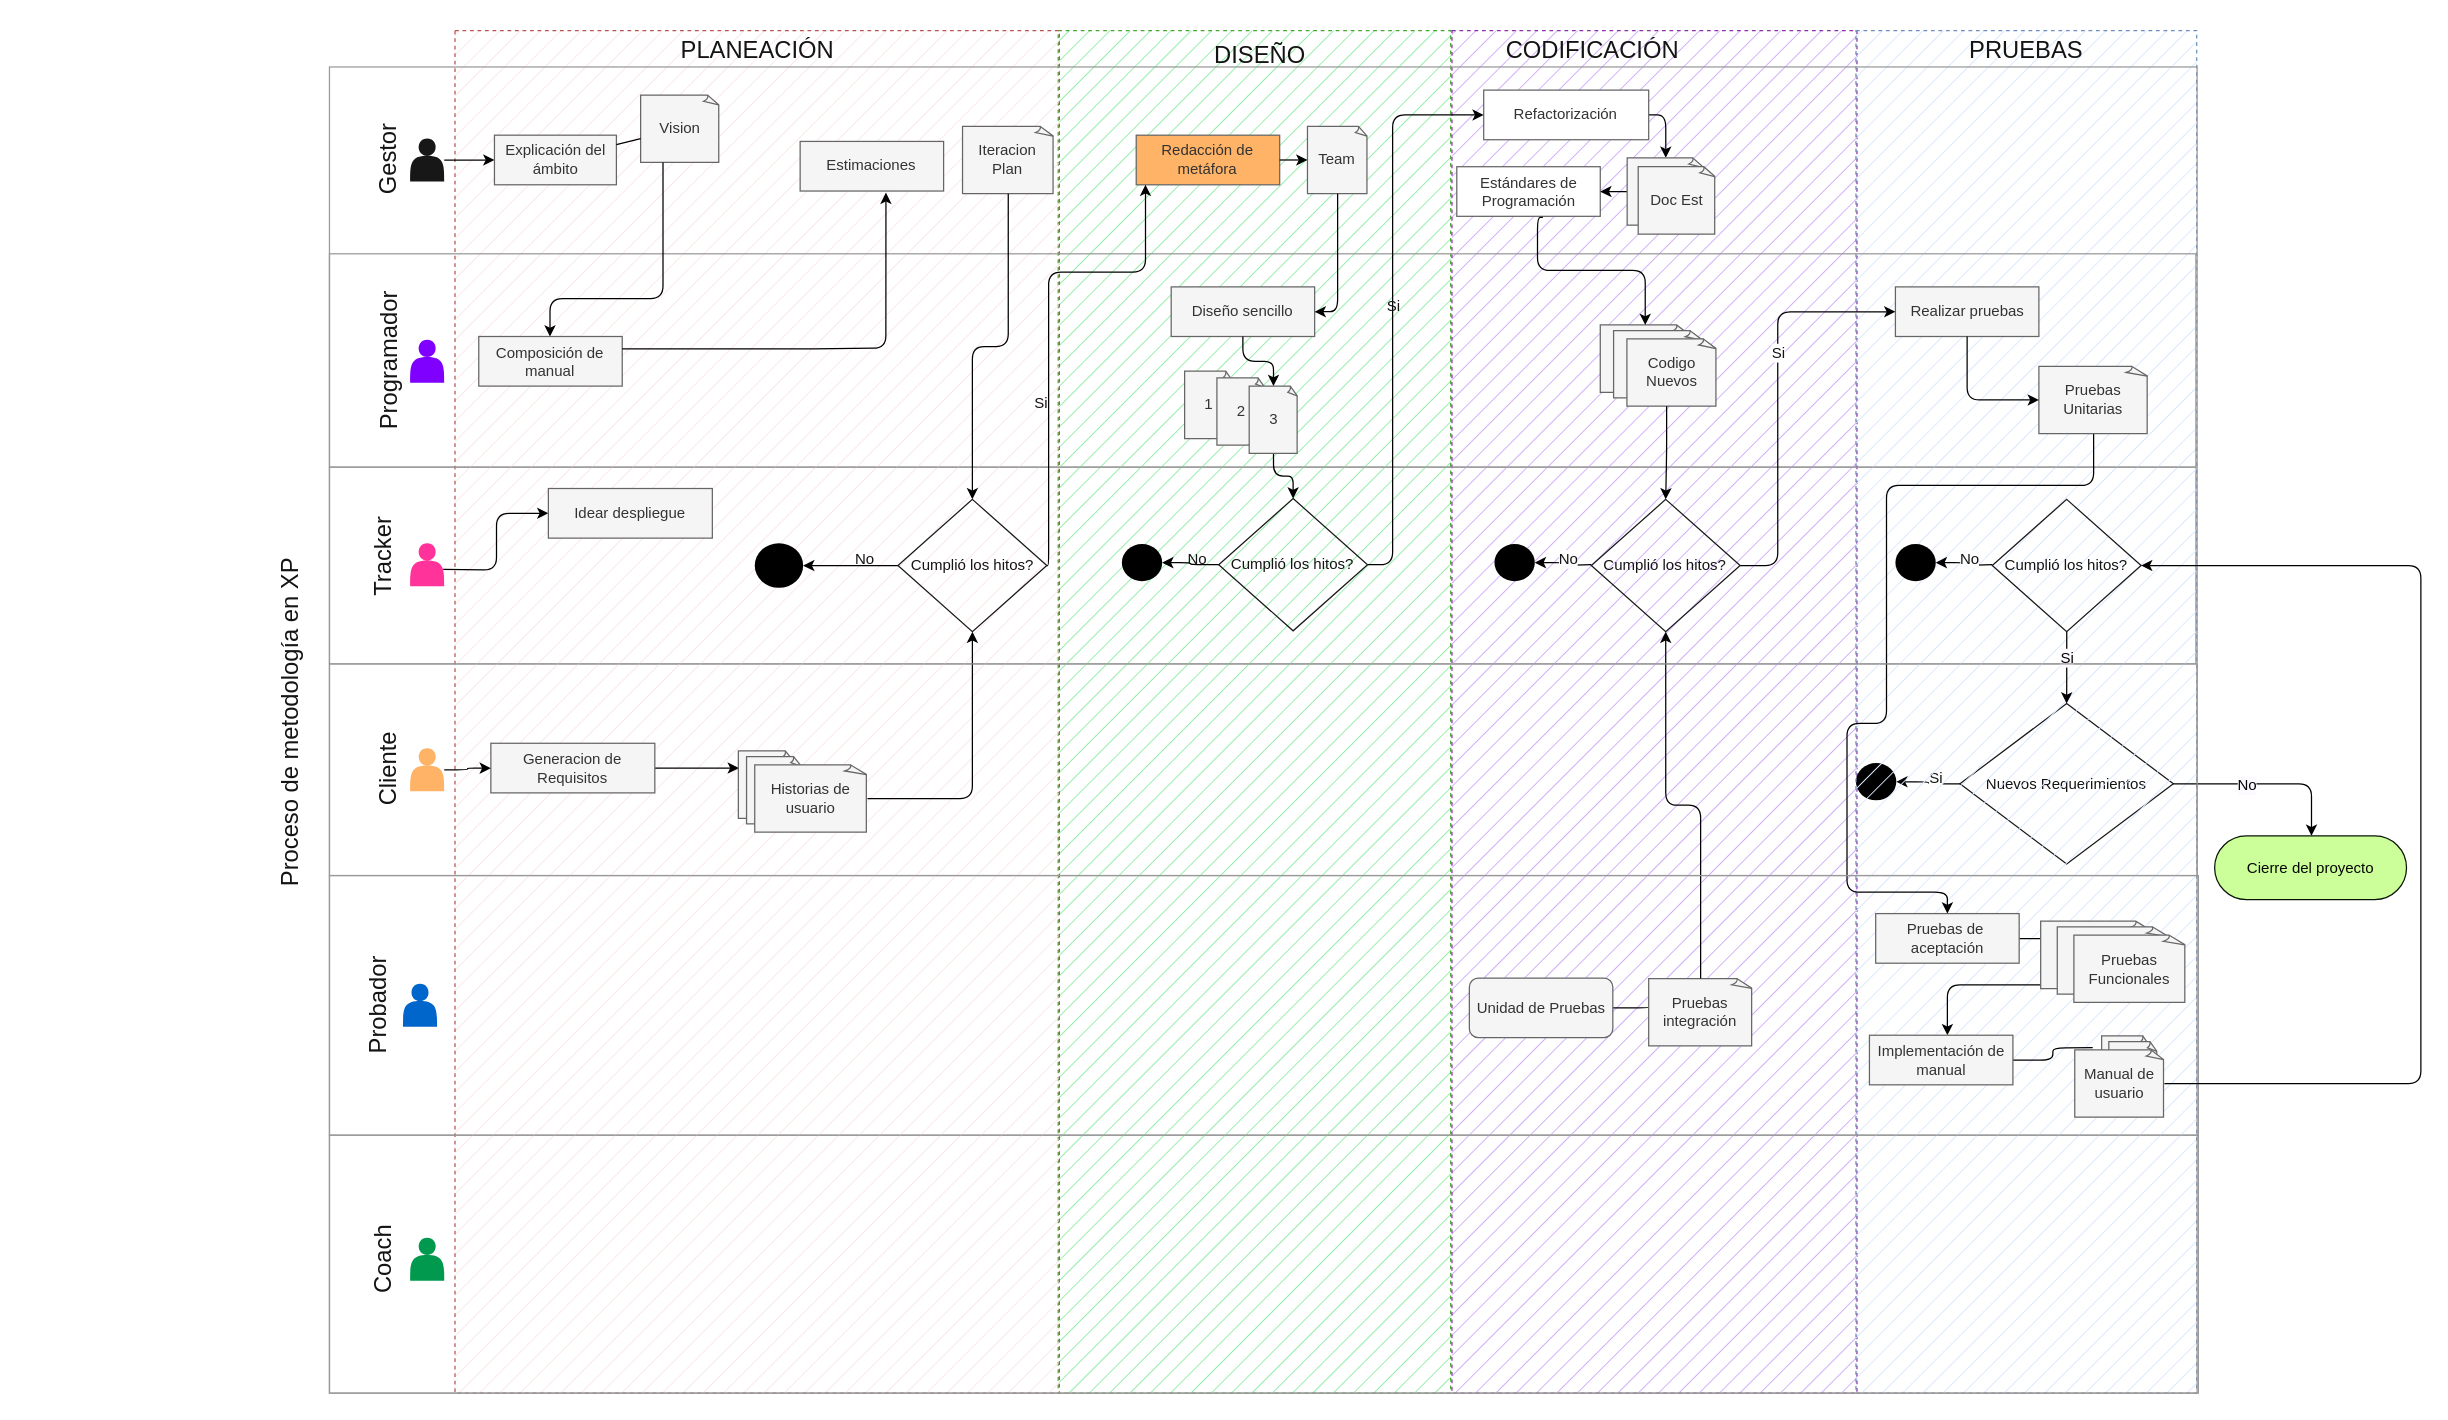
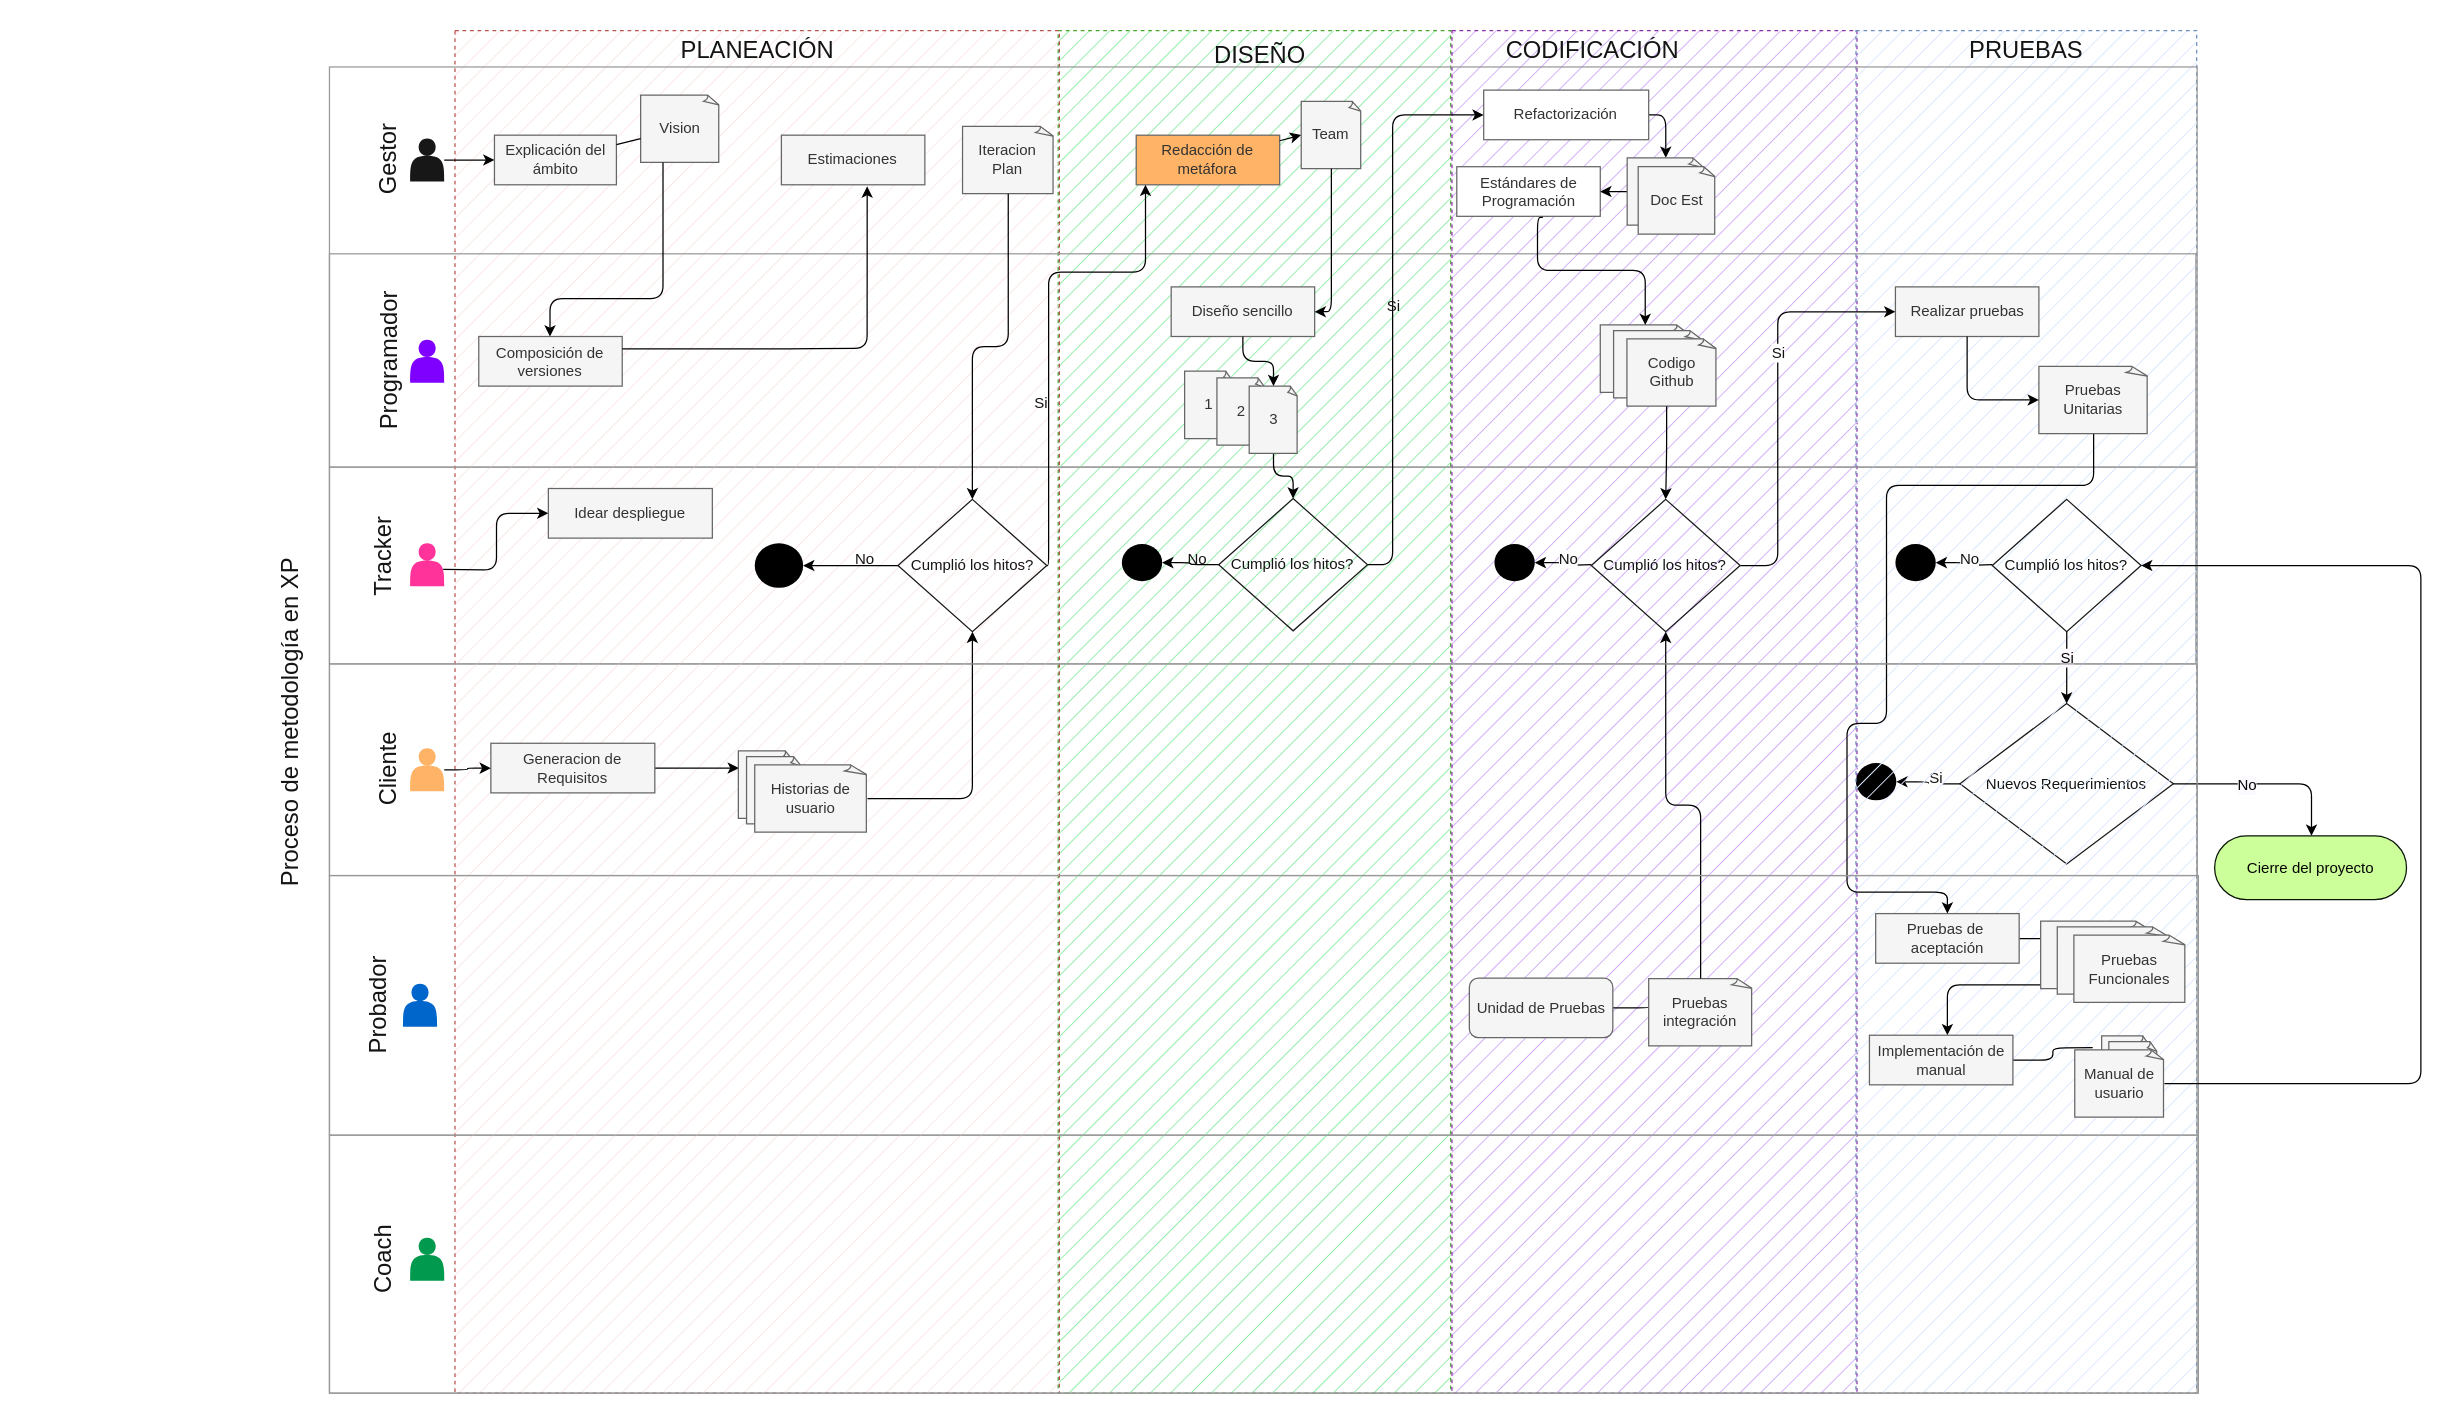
node "Team": moved (1337, 160) -> (1331, 135)
node "Estimaciones": moved (872, 166) -> (853, 160)
node "Composición de manual": label "Composición de manual" -> "Composición de versiones"
node "Codigo Nuevos": label "Codigo Nuevos" -> "Codigo Github"
